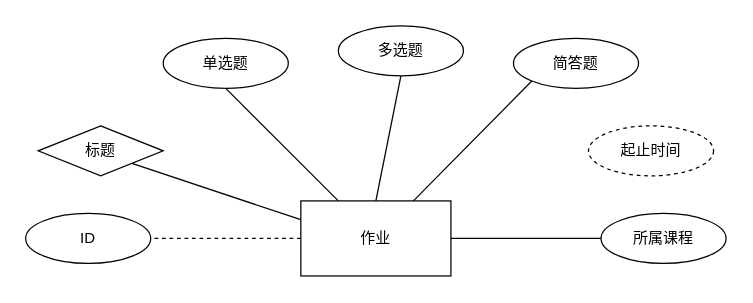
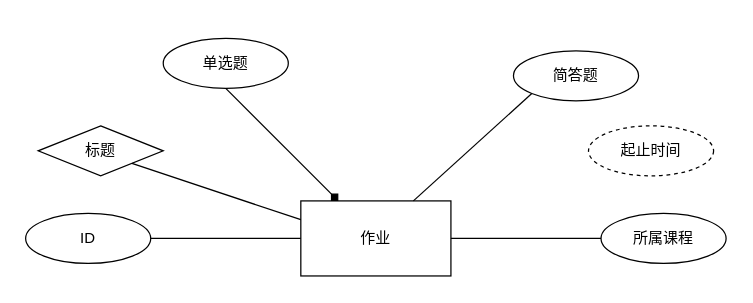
node "多选题": removed
node "简答题": moved (576, 63) -> (576, 76)
edge "多选题" -- "作业": removed
edge "单选题" -- "作业": arrowhead none -> diamond
edge "ID" -- "作业": style dashed -> solid
